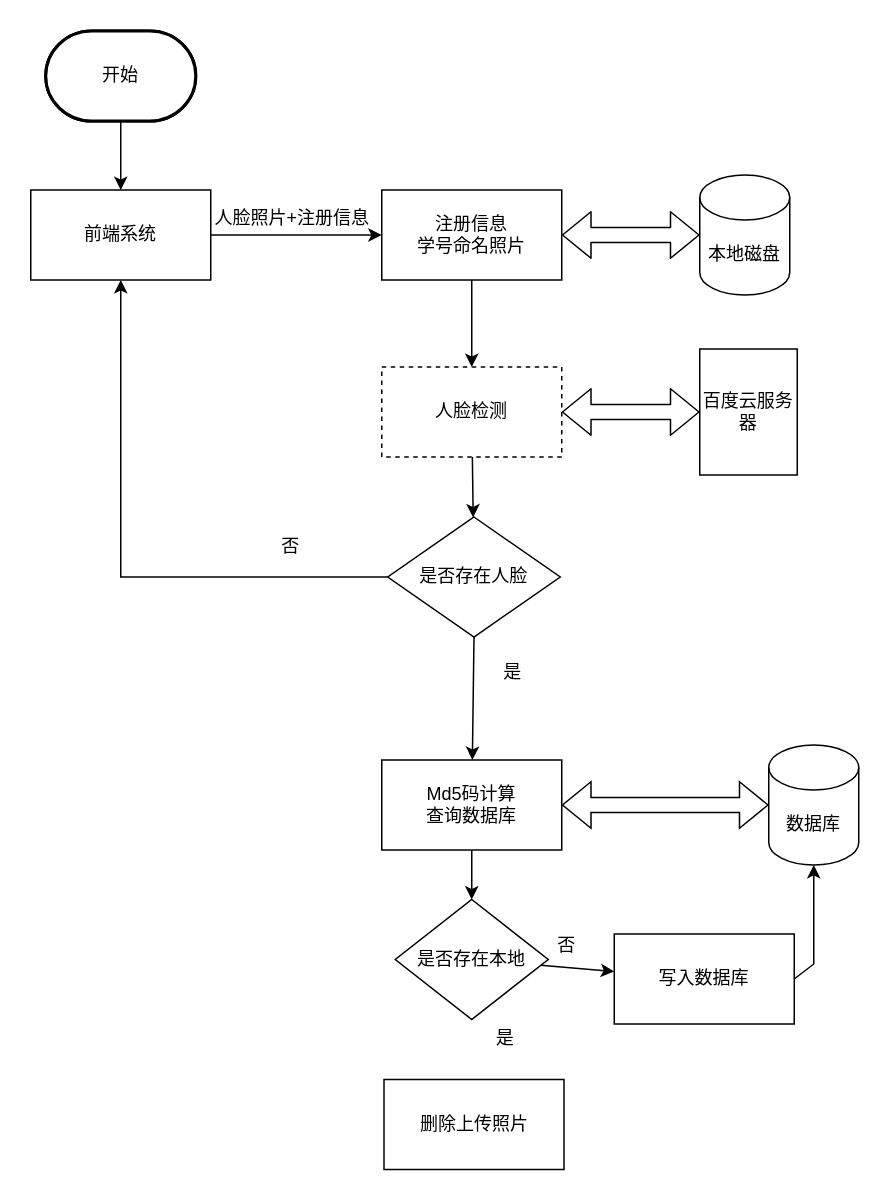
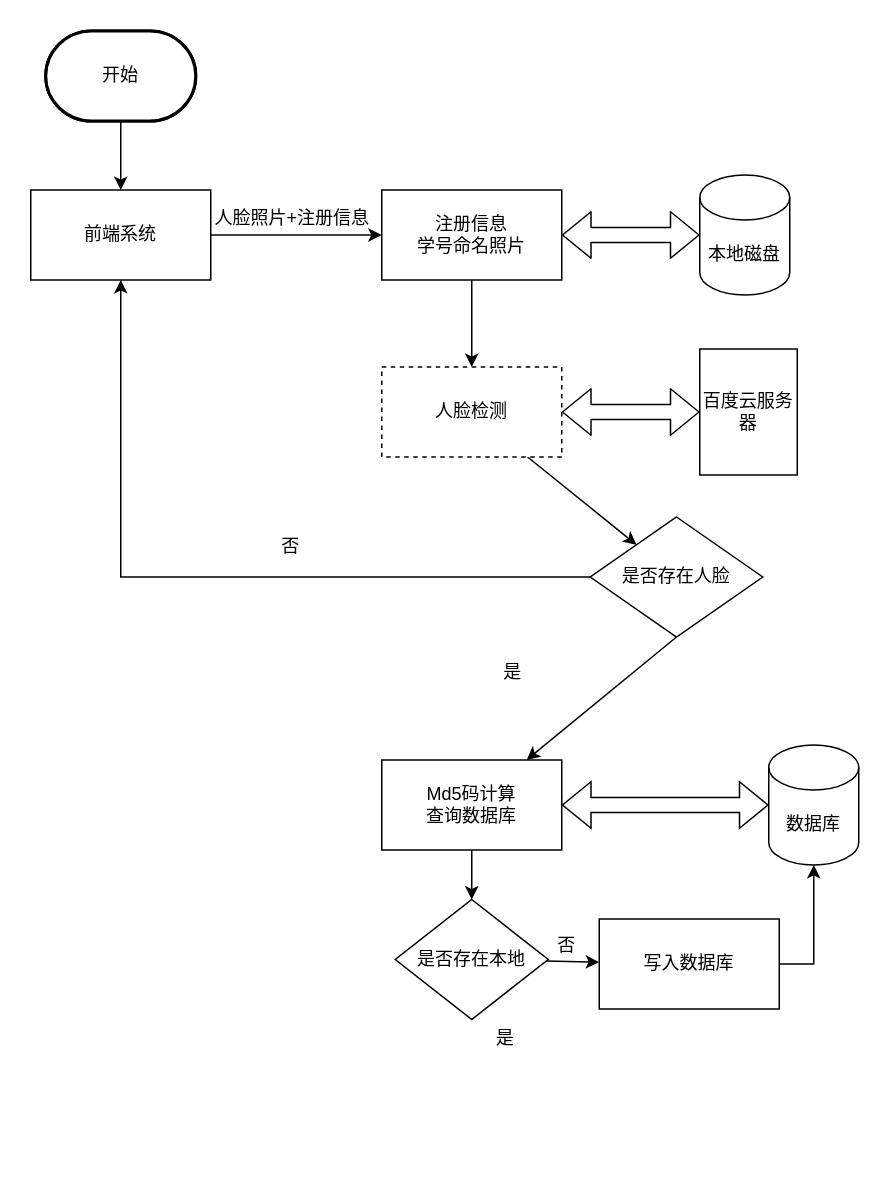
node "是否存在人脸": moved (474, 577) -> (677, 577)
node "写入数据库": moved (704, 979) -> (689, 964)
node "删除上传照片": removed
